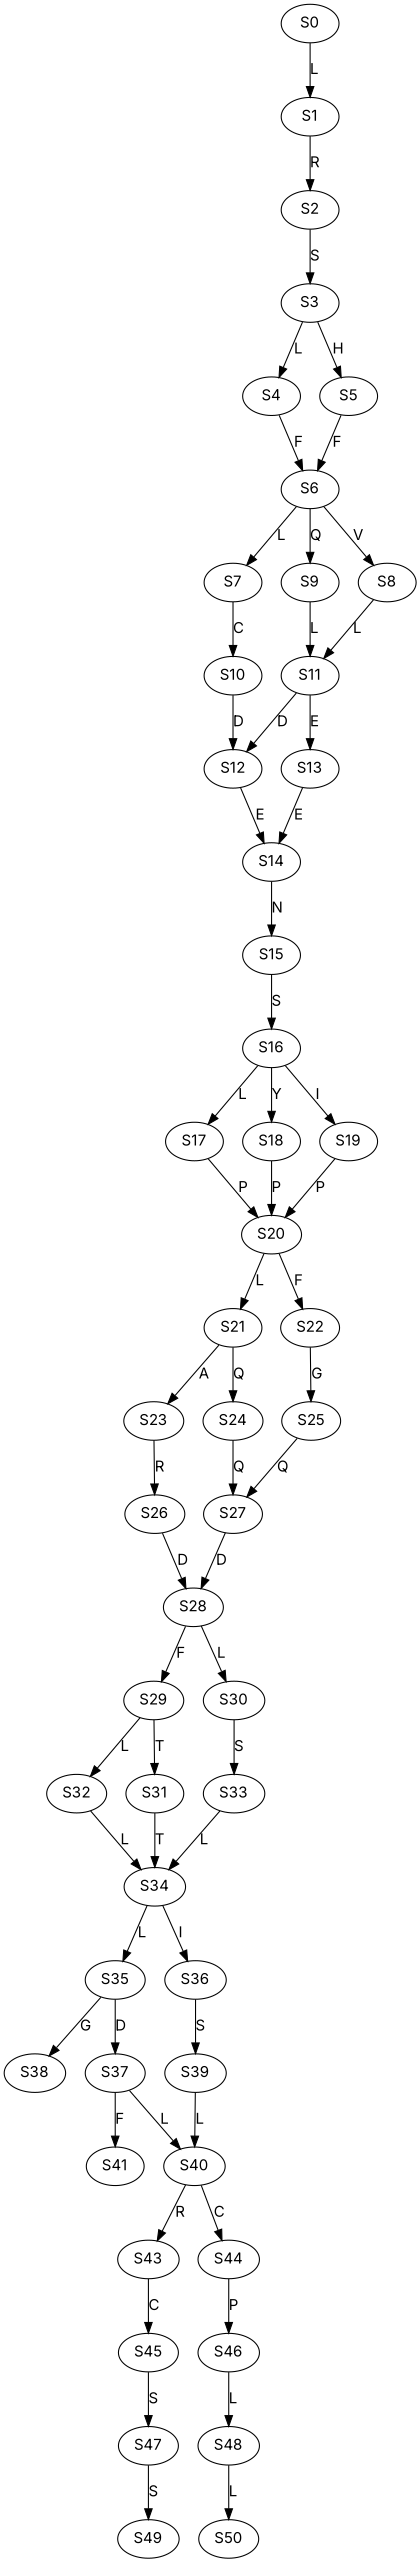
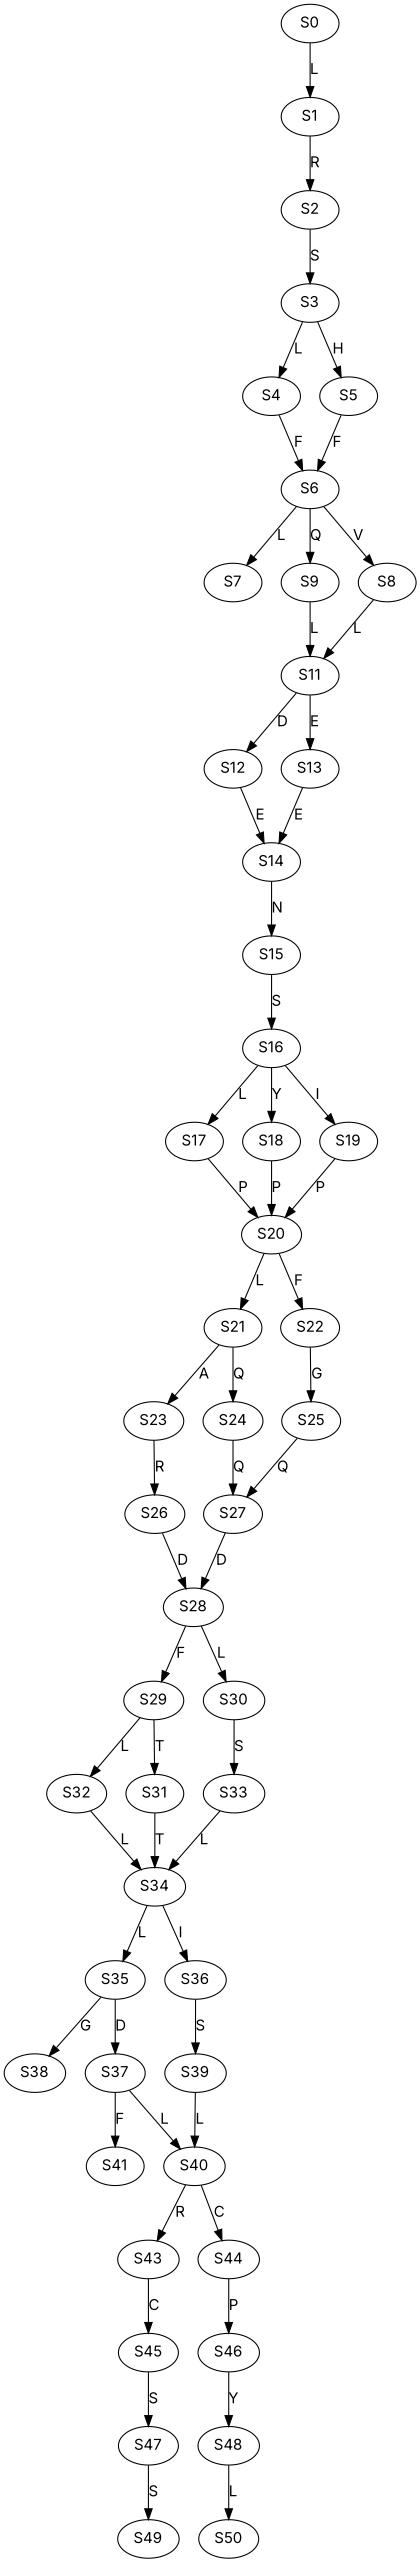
node "S10": removed
edge "S46" -> "S48": label "L" -> "Y"
